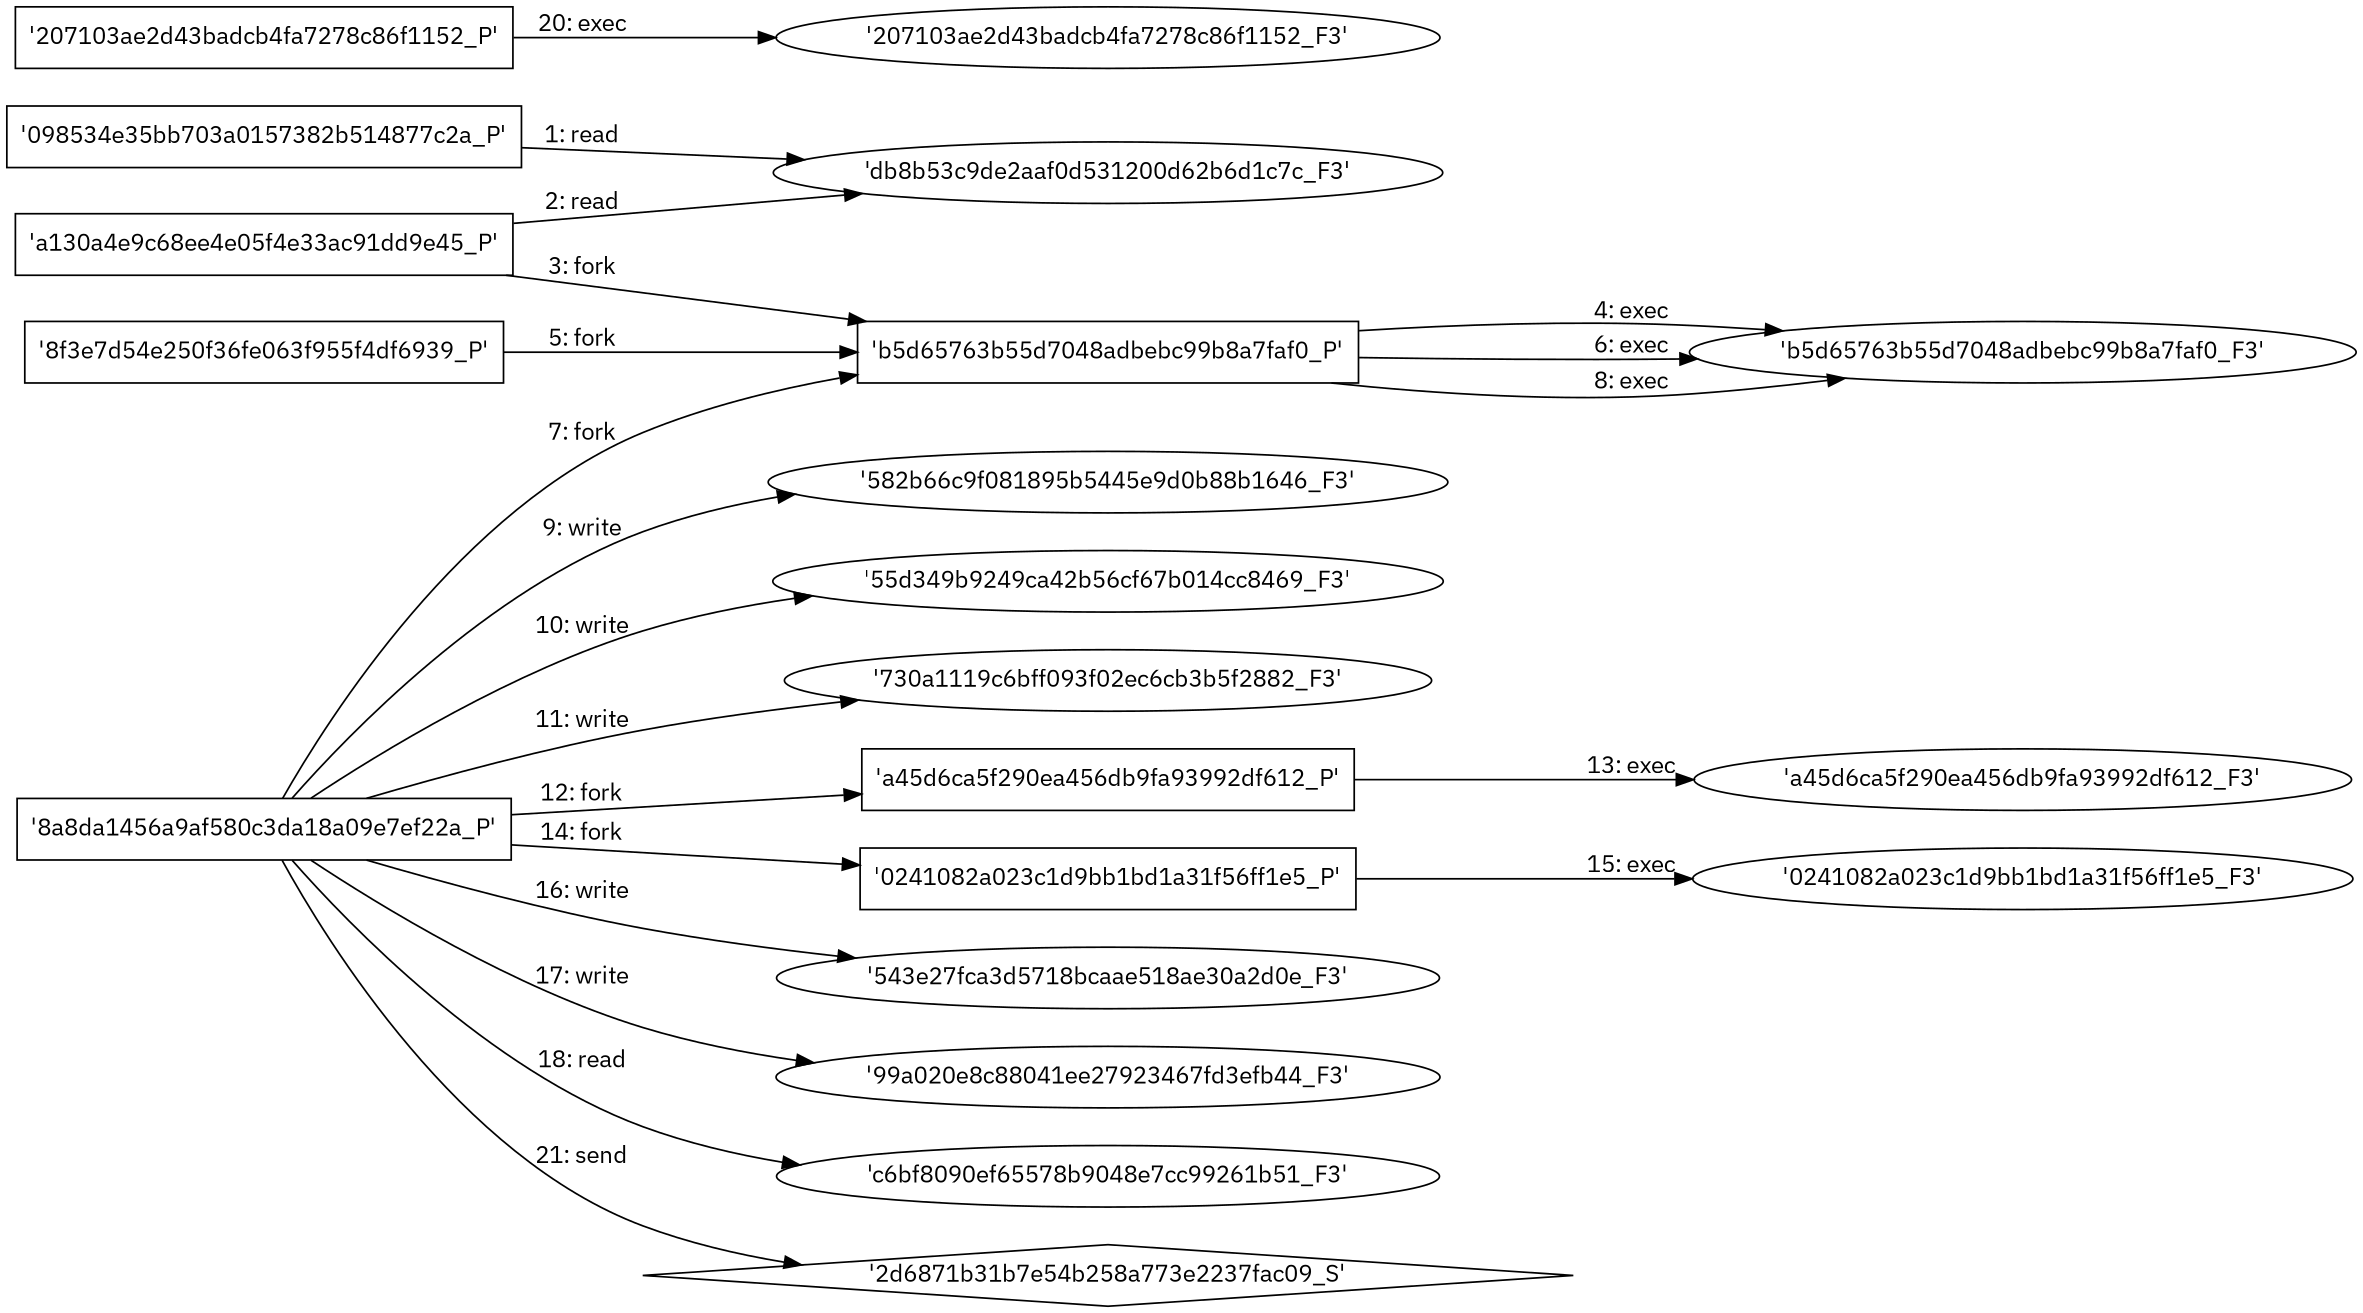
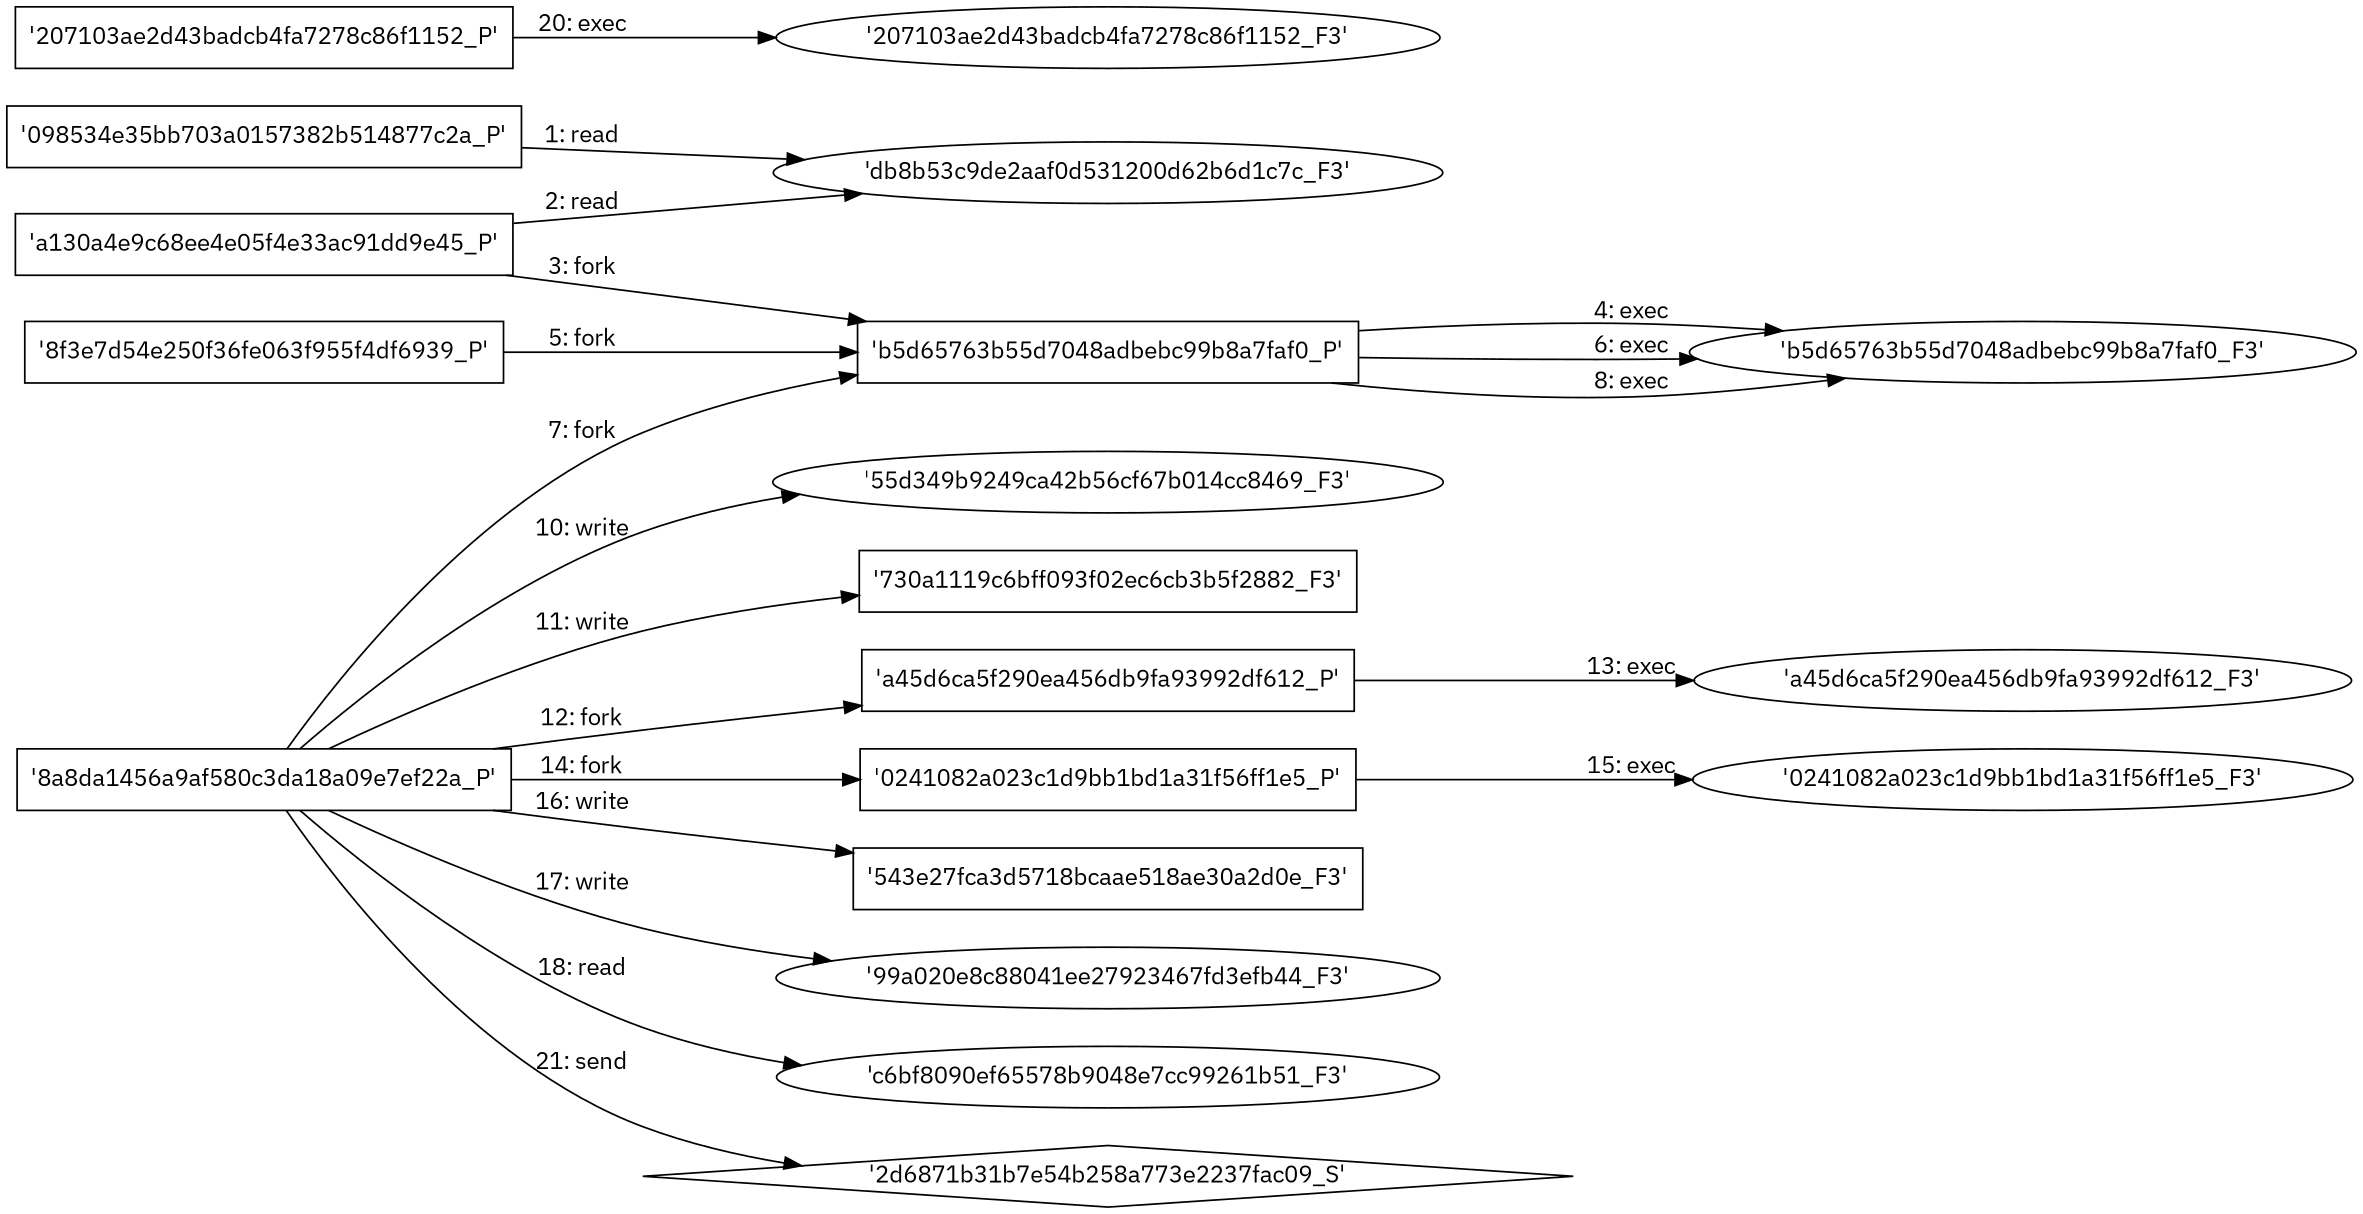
node "'582b66c9f081895b5445e9d0b88b1646_F3'": removed
node "'730a1119c6bff093f02ec6cb3b5f2882_F3'": shape ellipse -> box
node "'543e27fca3d5718bcaae518ae30a2d0e_F3'": shape ellipse -> box
